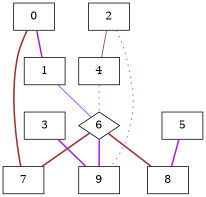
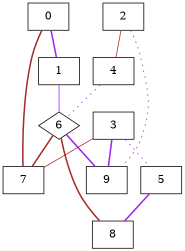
edge "3" -- "7": added
edge "3" -- "5": added
